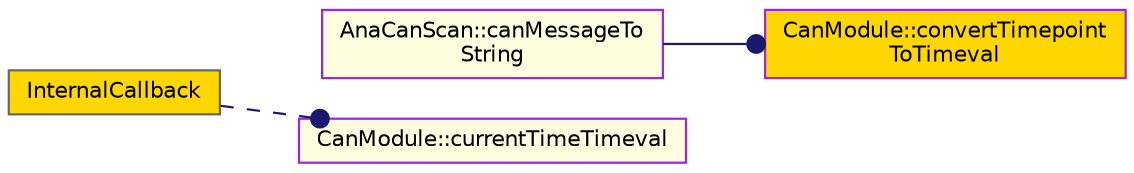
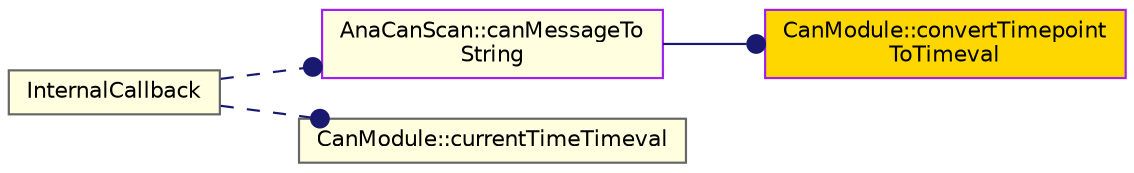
edge "InternalCallback" -> "AnaCanScan::canMessageTo String": added
node "InternalCallback": fillcolor gold -> lightyellow
node "CanModule::currentTimeTimeval": color purple -> gray40
